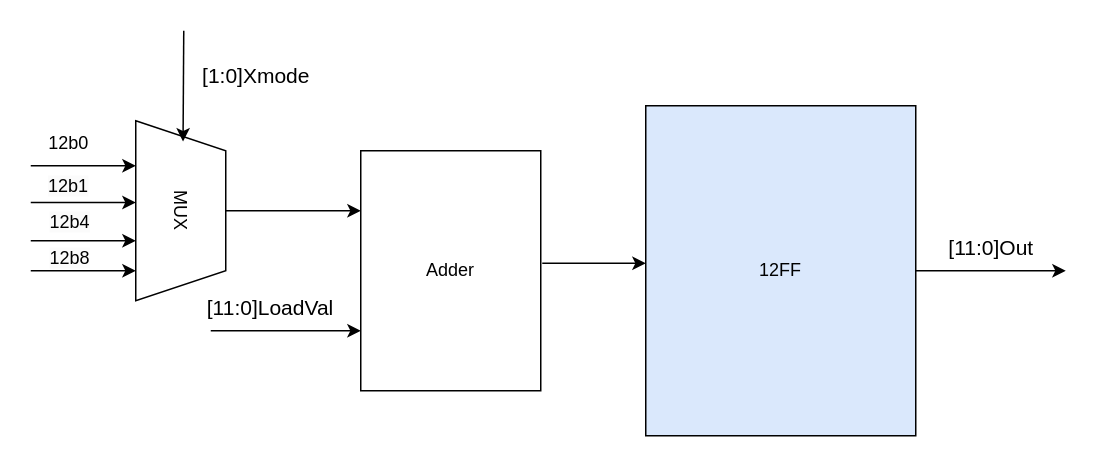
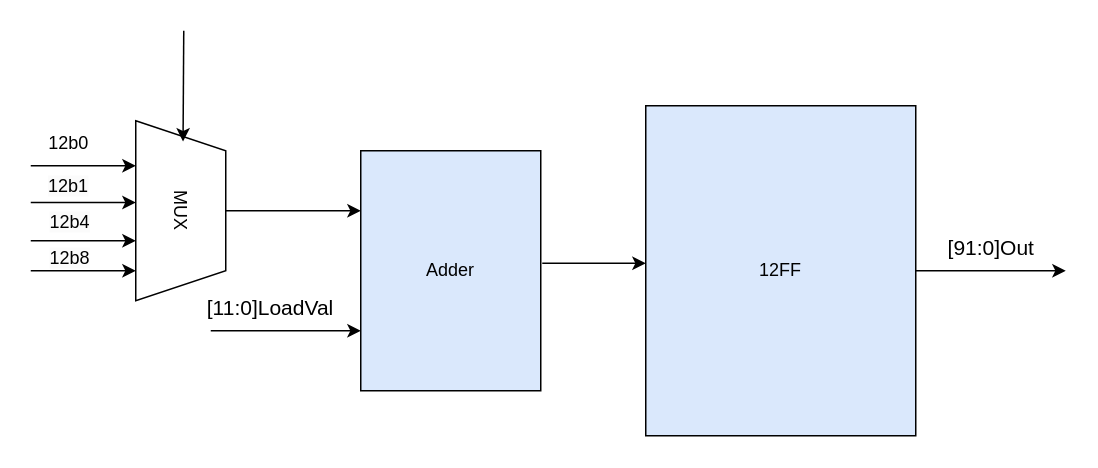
node "[1:0]Xmode": removed
node "[11:0]Out": label "[11:0]Out" -> "[91:0]Out"
node "Adder": fillcolor #ffffff -> #dae8fc
